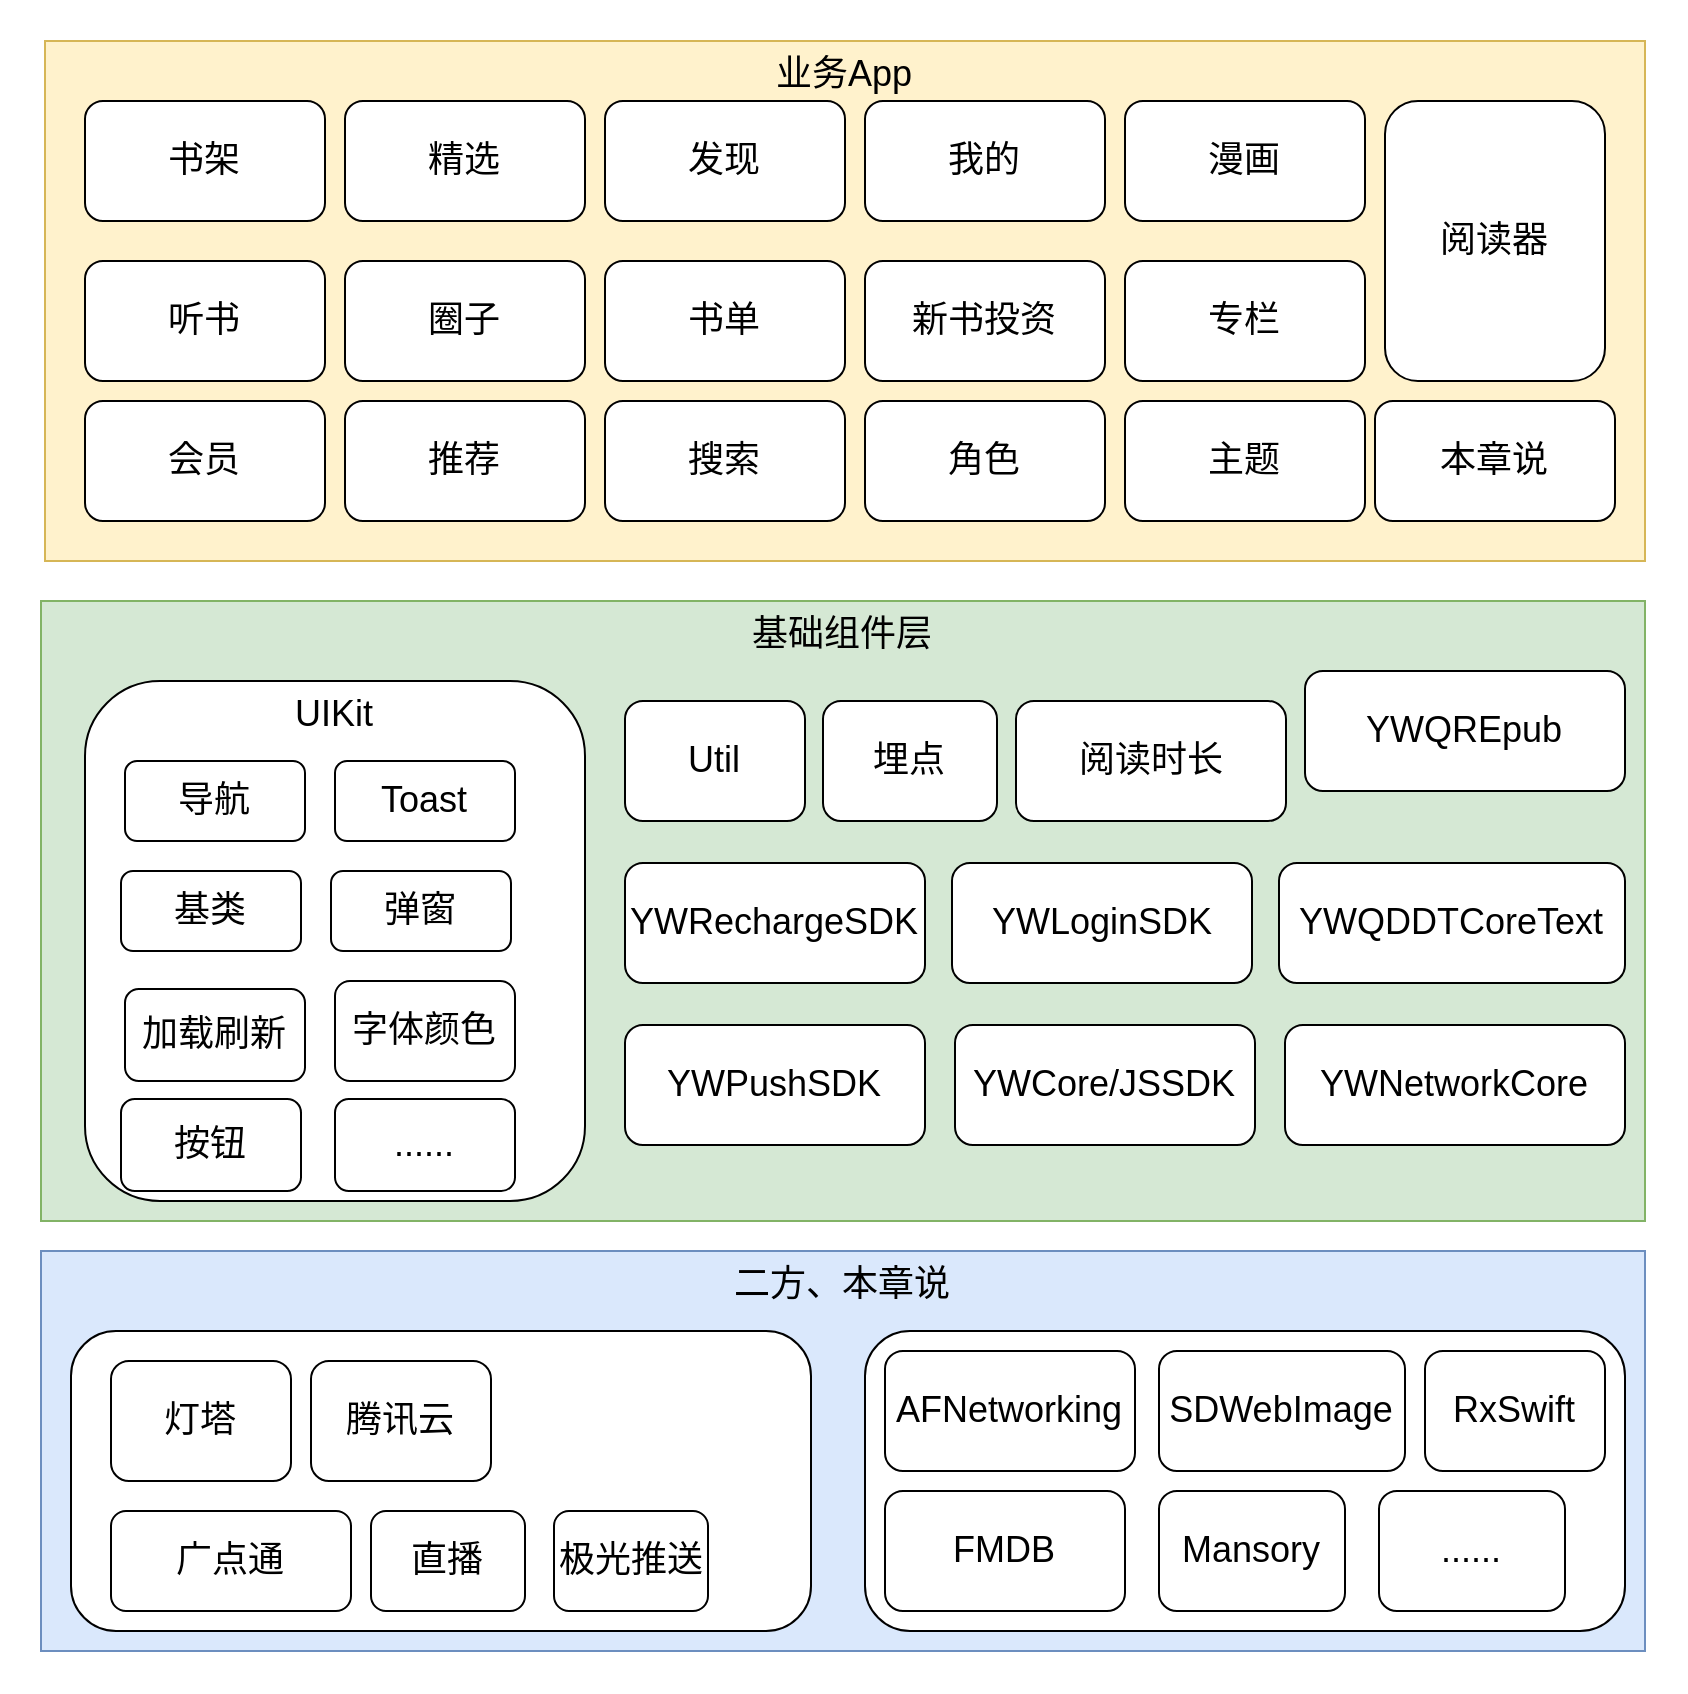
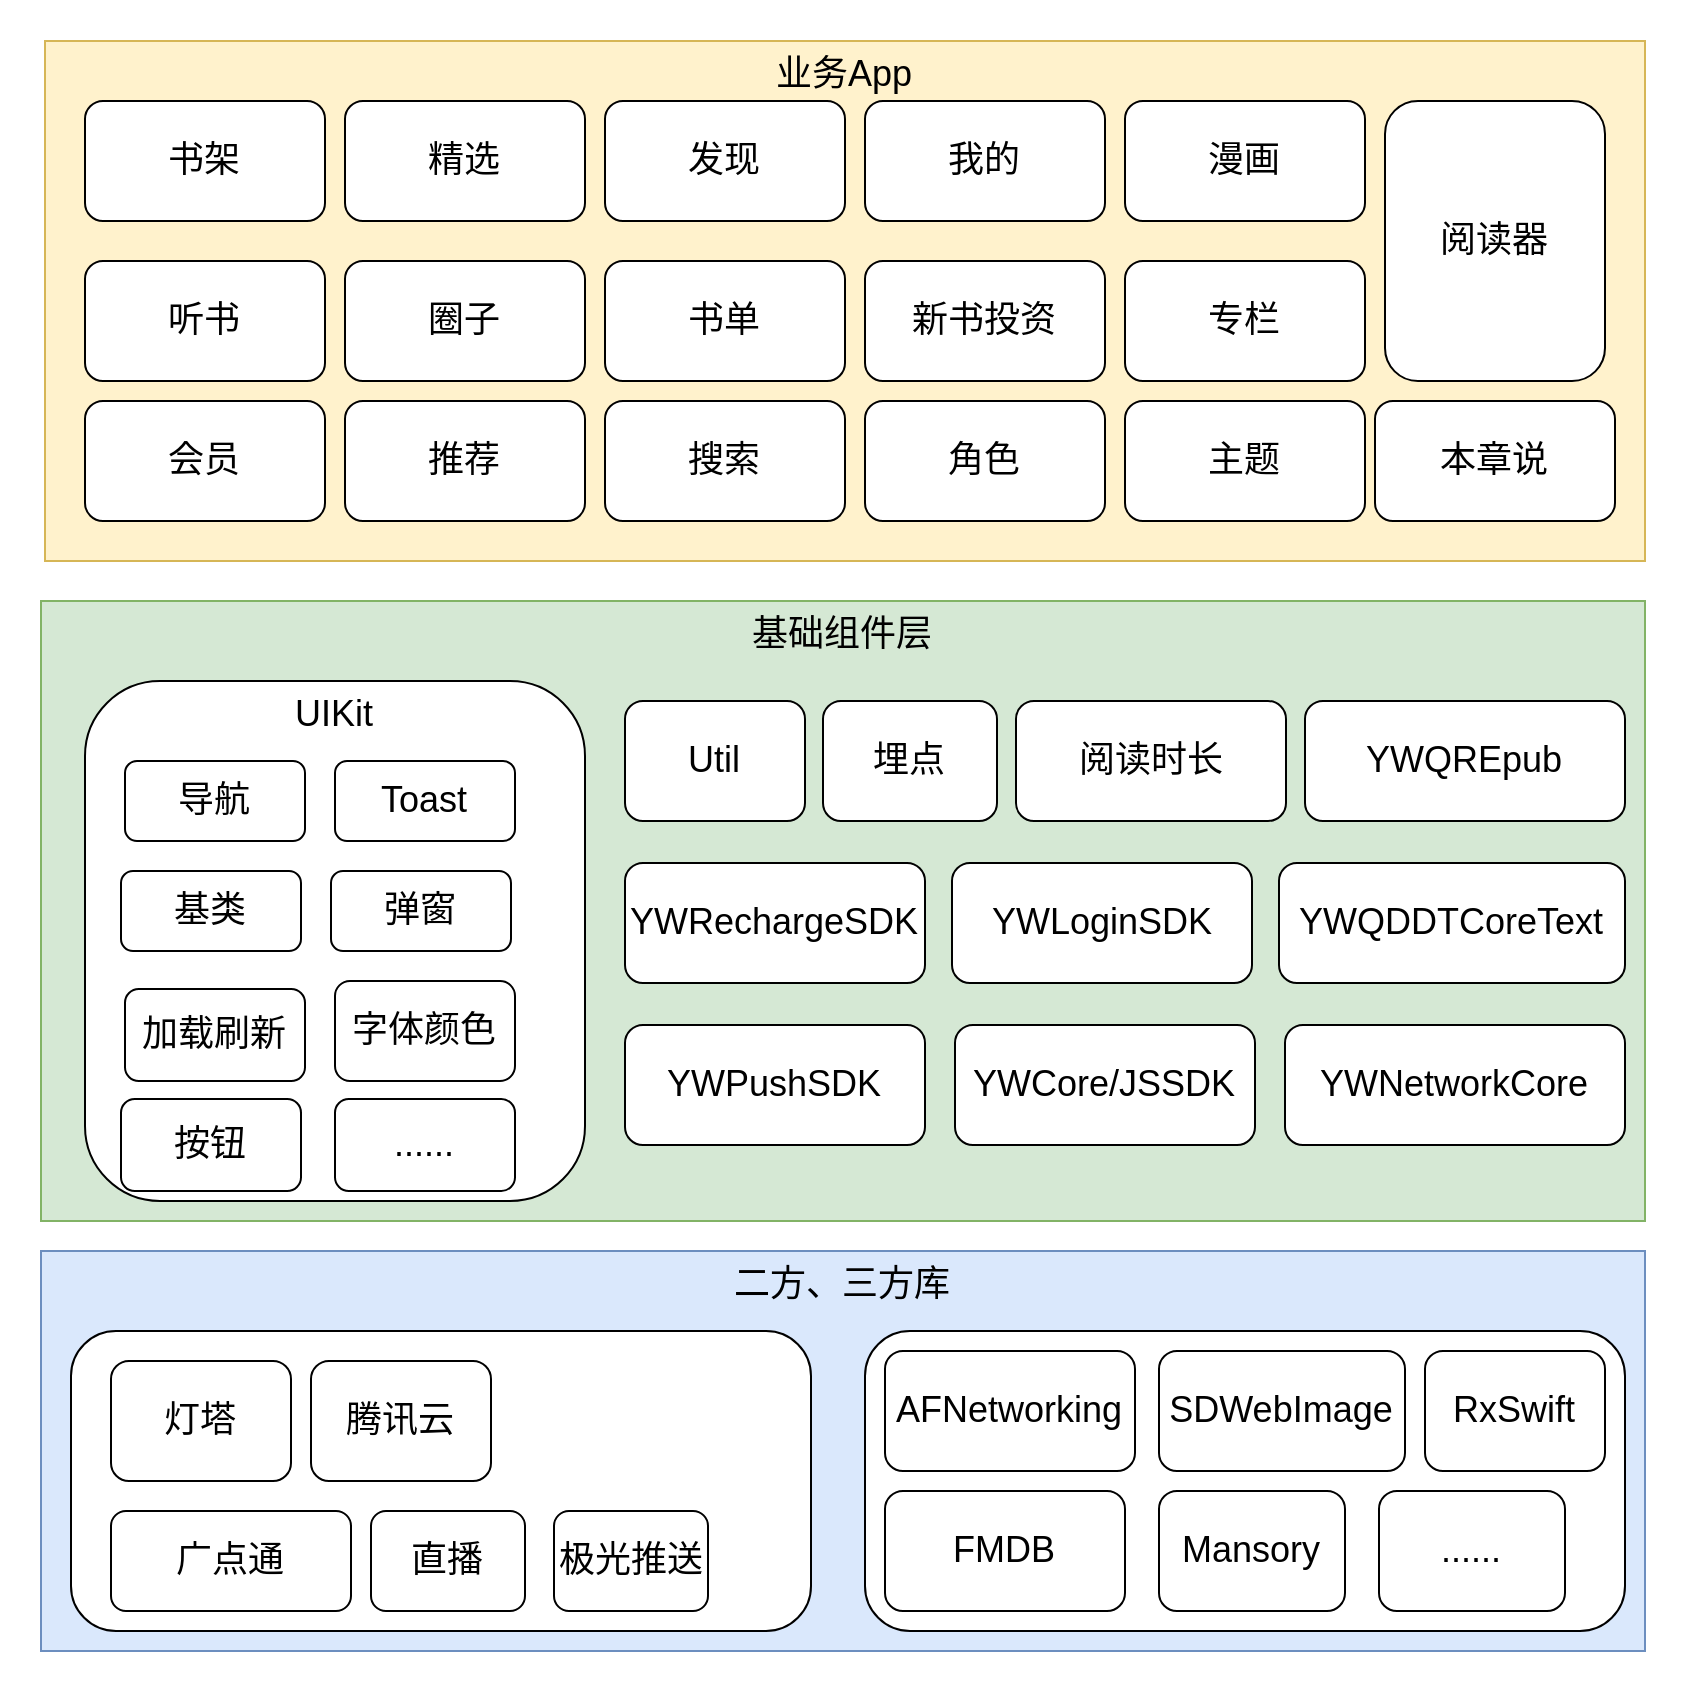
node "YWQREpub": moved (1465, 731) -> (1465, 761)
node "二方、本章说": label "二方、本章说" -> "二方、三方库"
